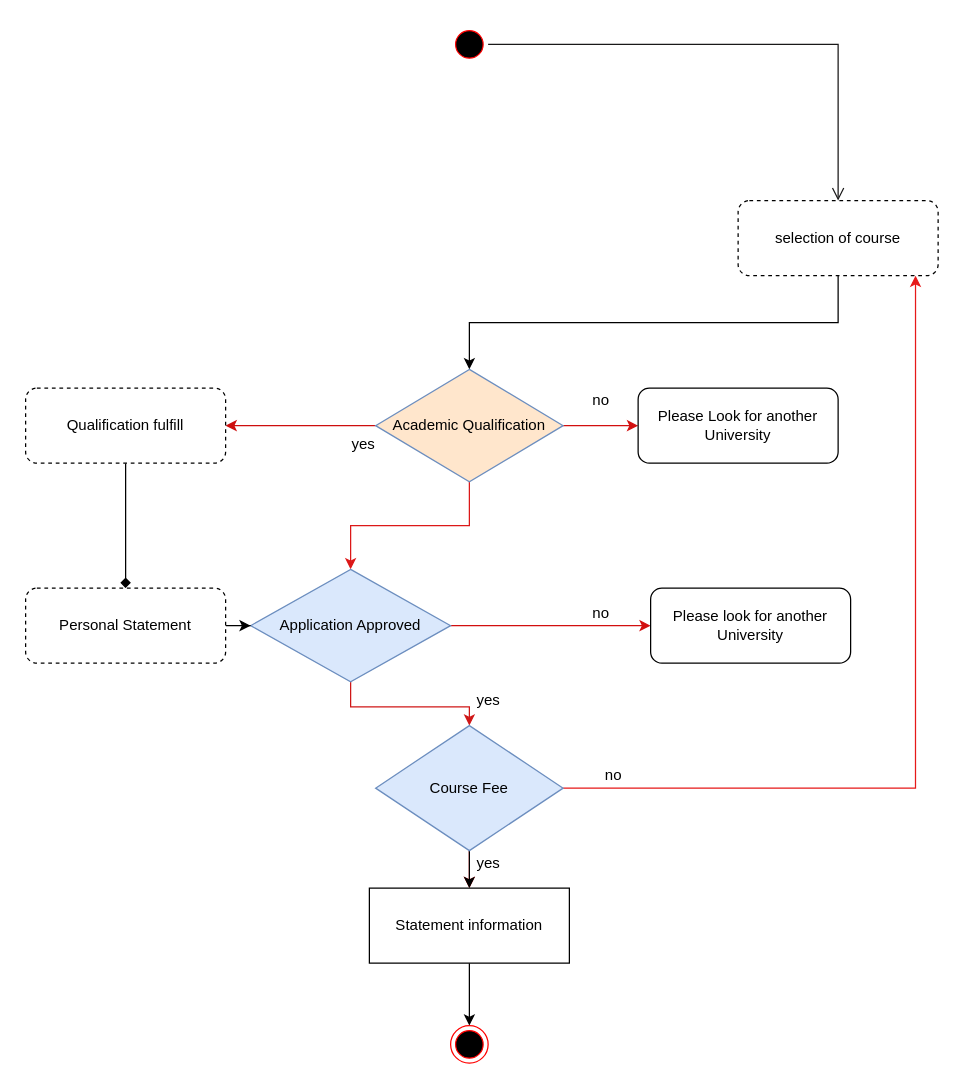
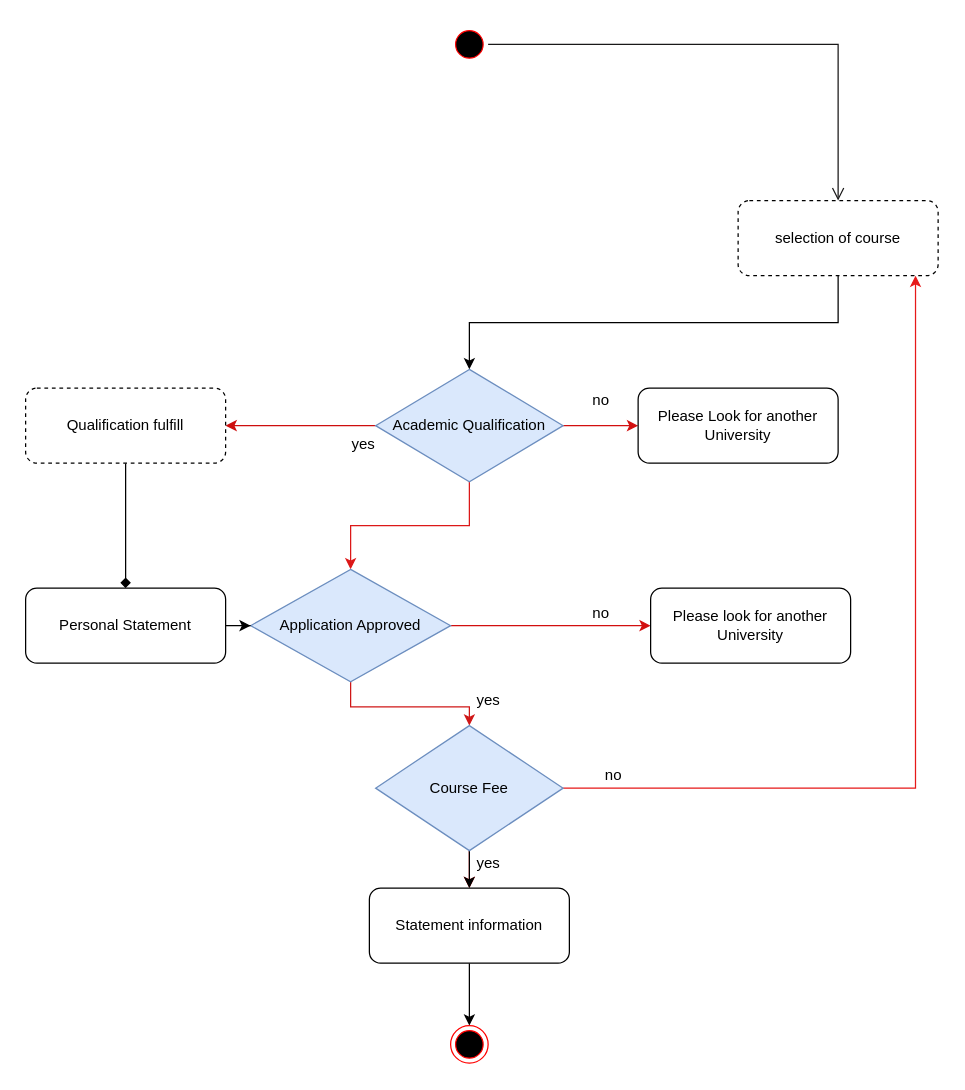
node "Academic Qualification": fillcolor #ffe6cc -> #dae8fc
node "Personal Statement": style dashed -> solid
node "Statement information": shape rectangle -> rounded rectangle
